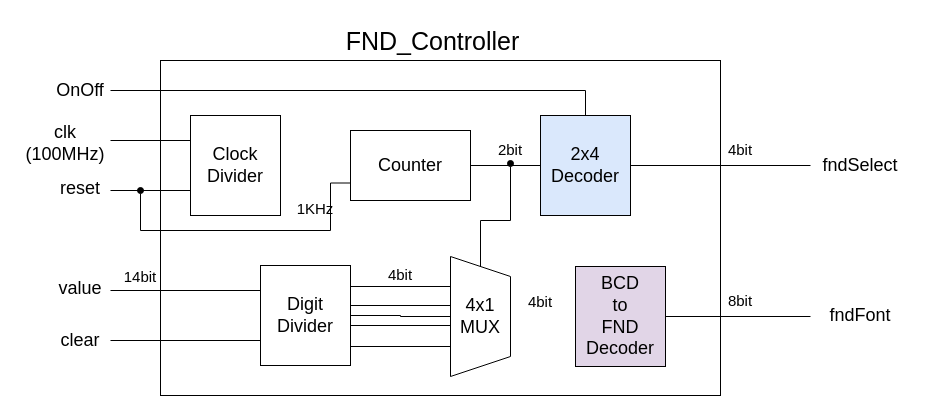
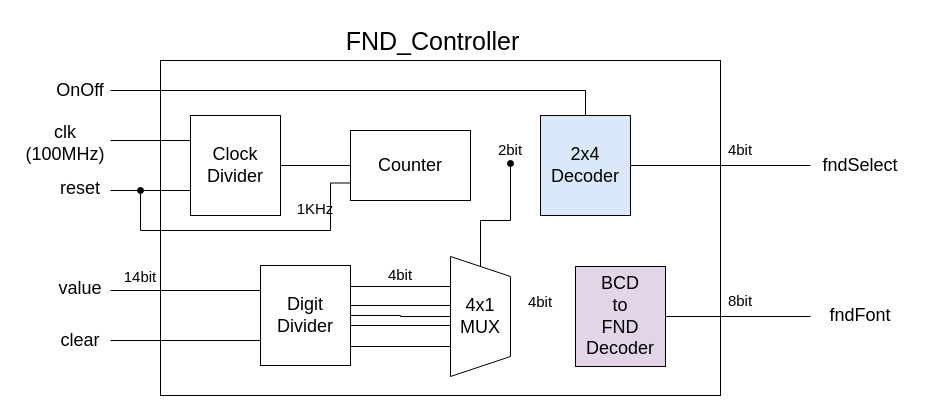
edge "Clock Divider" -- "Counter": added
edge "Counter" -- "2x4 Decoder": removed
